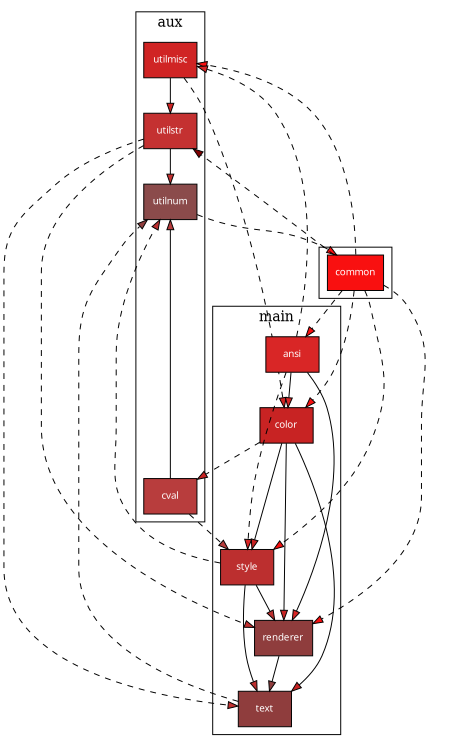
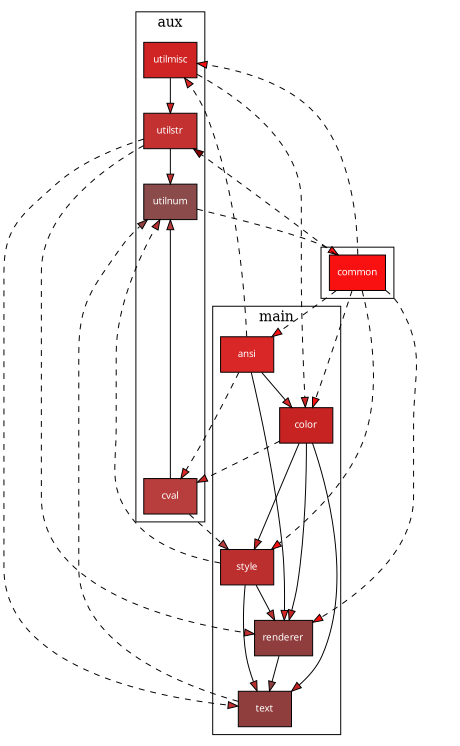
edge "ansi" -> "style": now "ansi" -> "cval"
